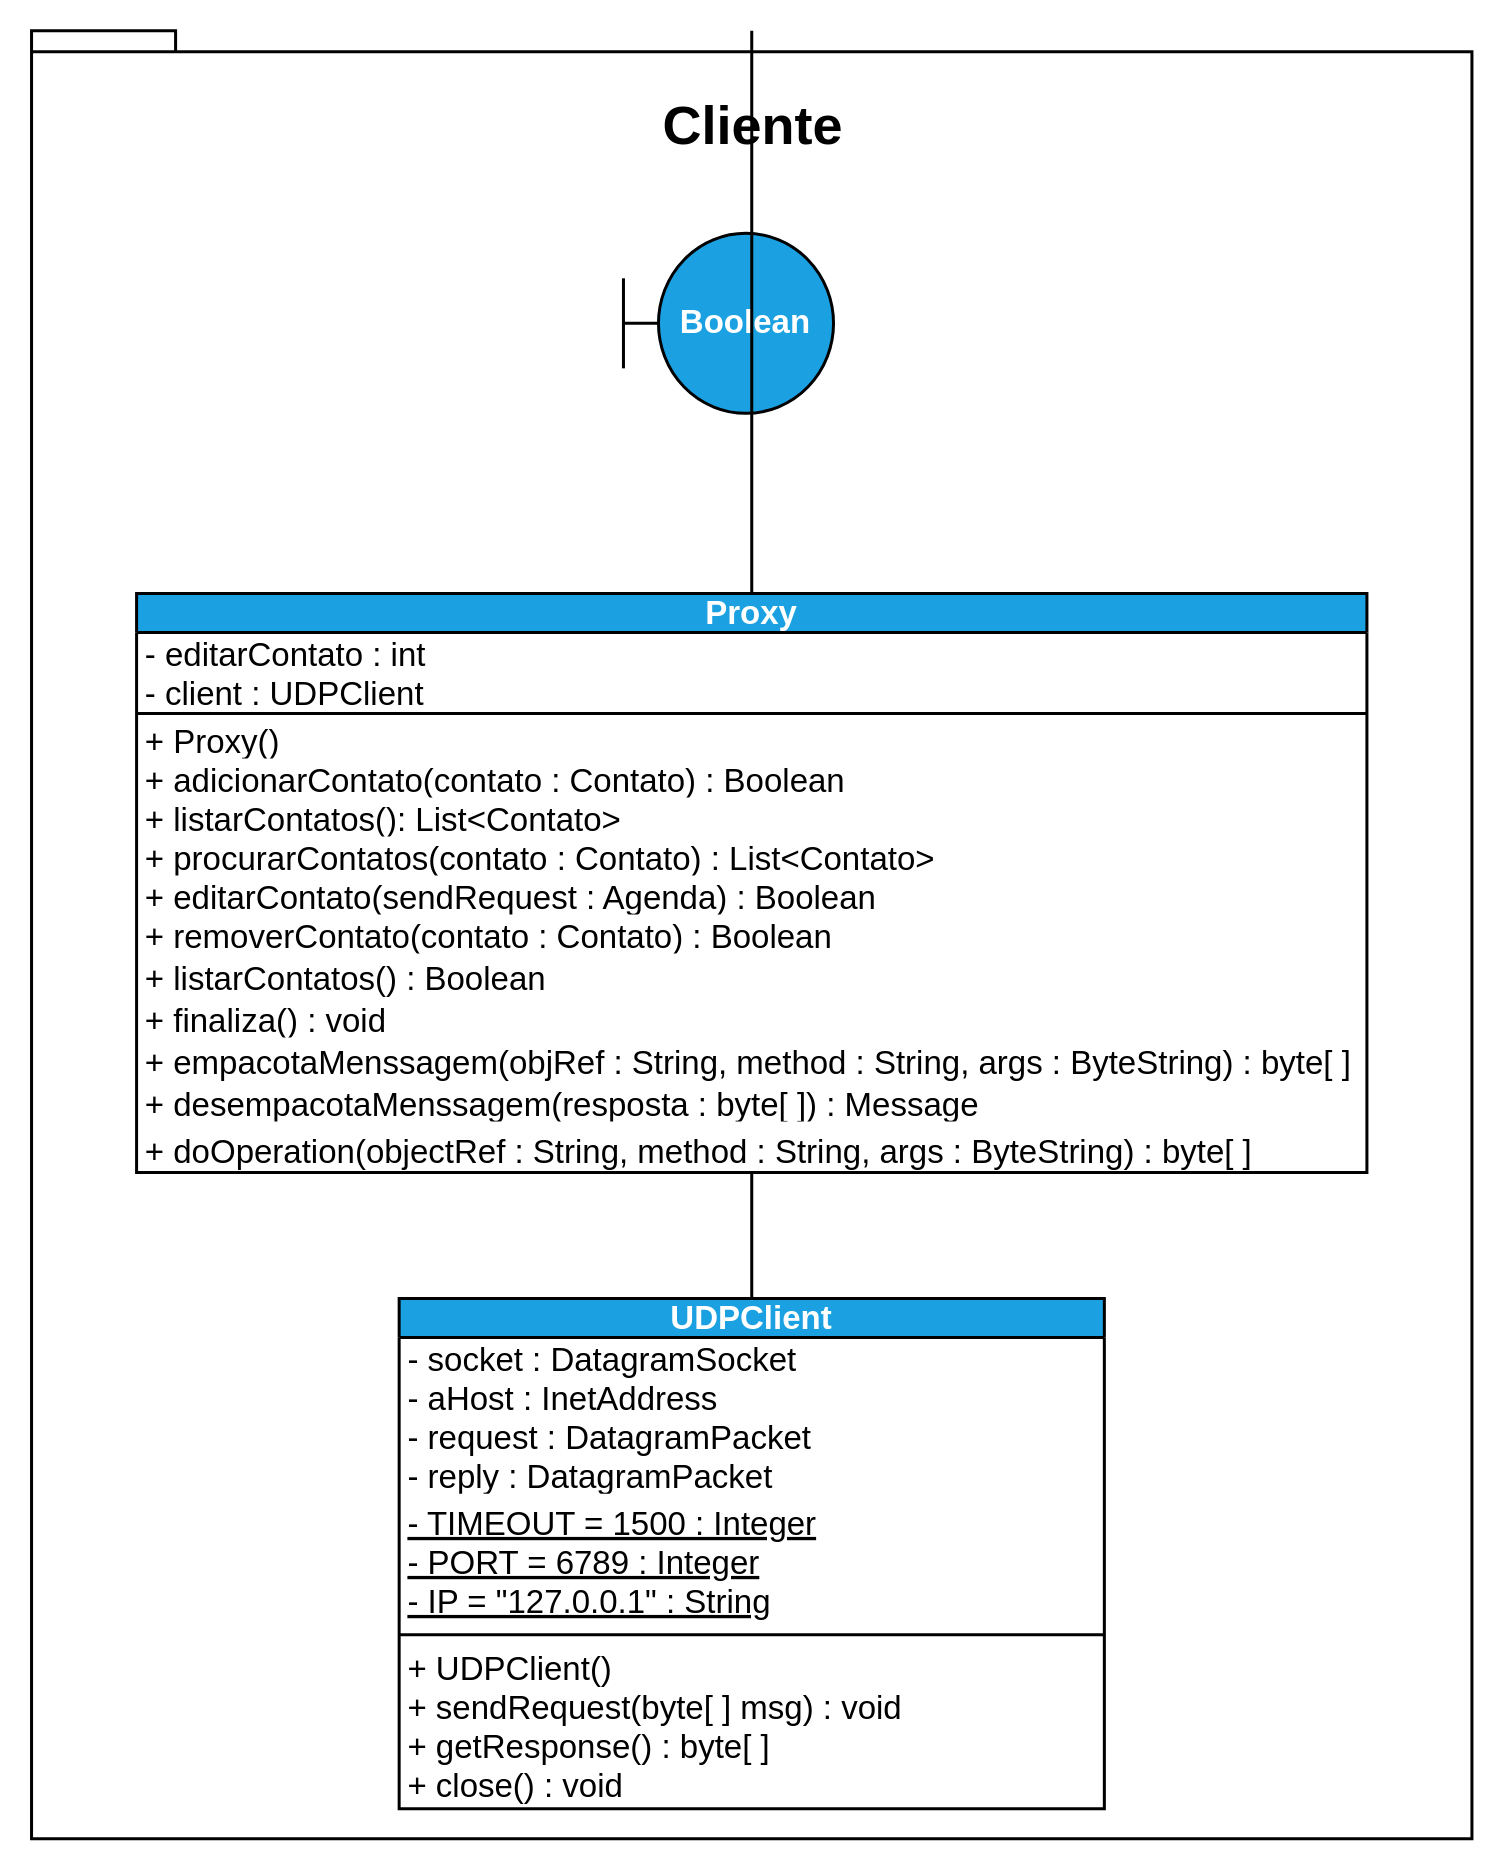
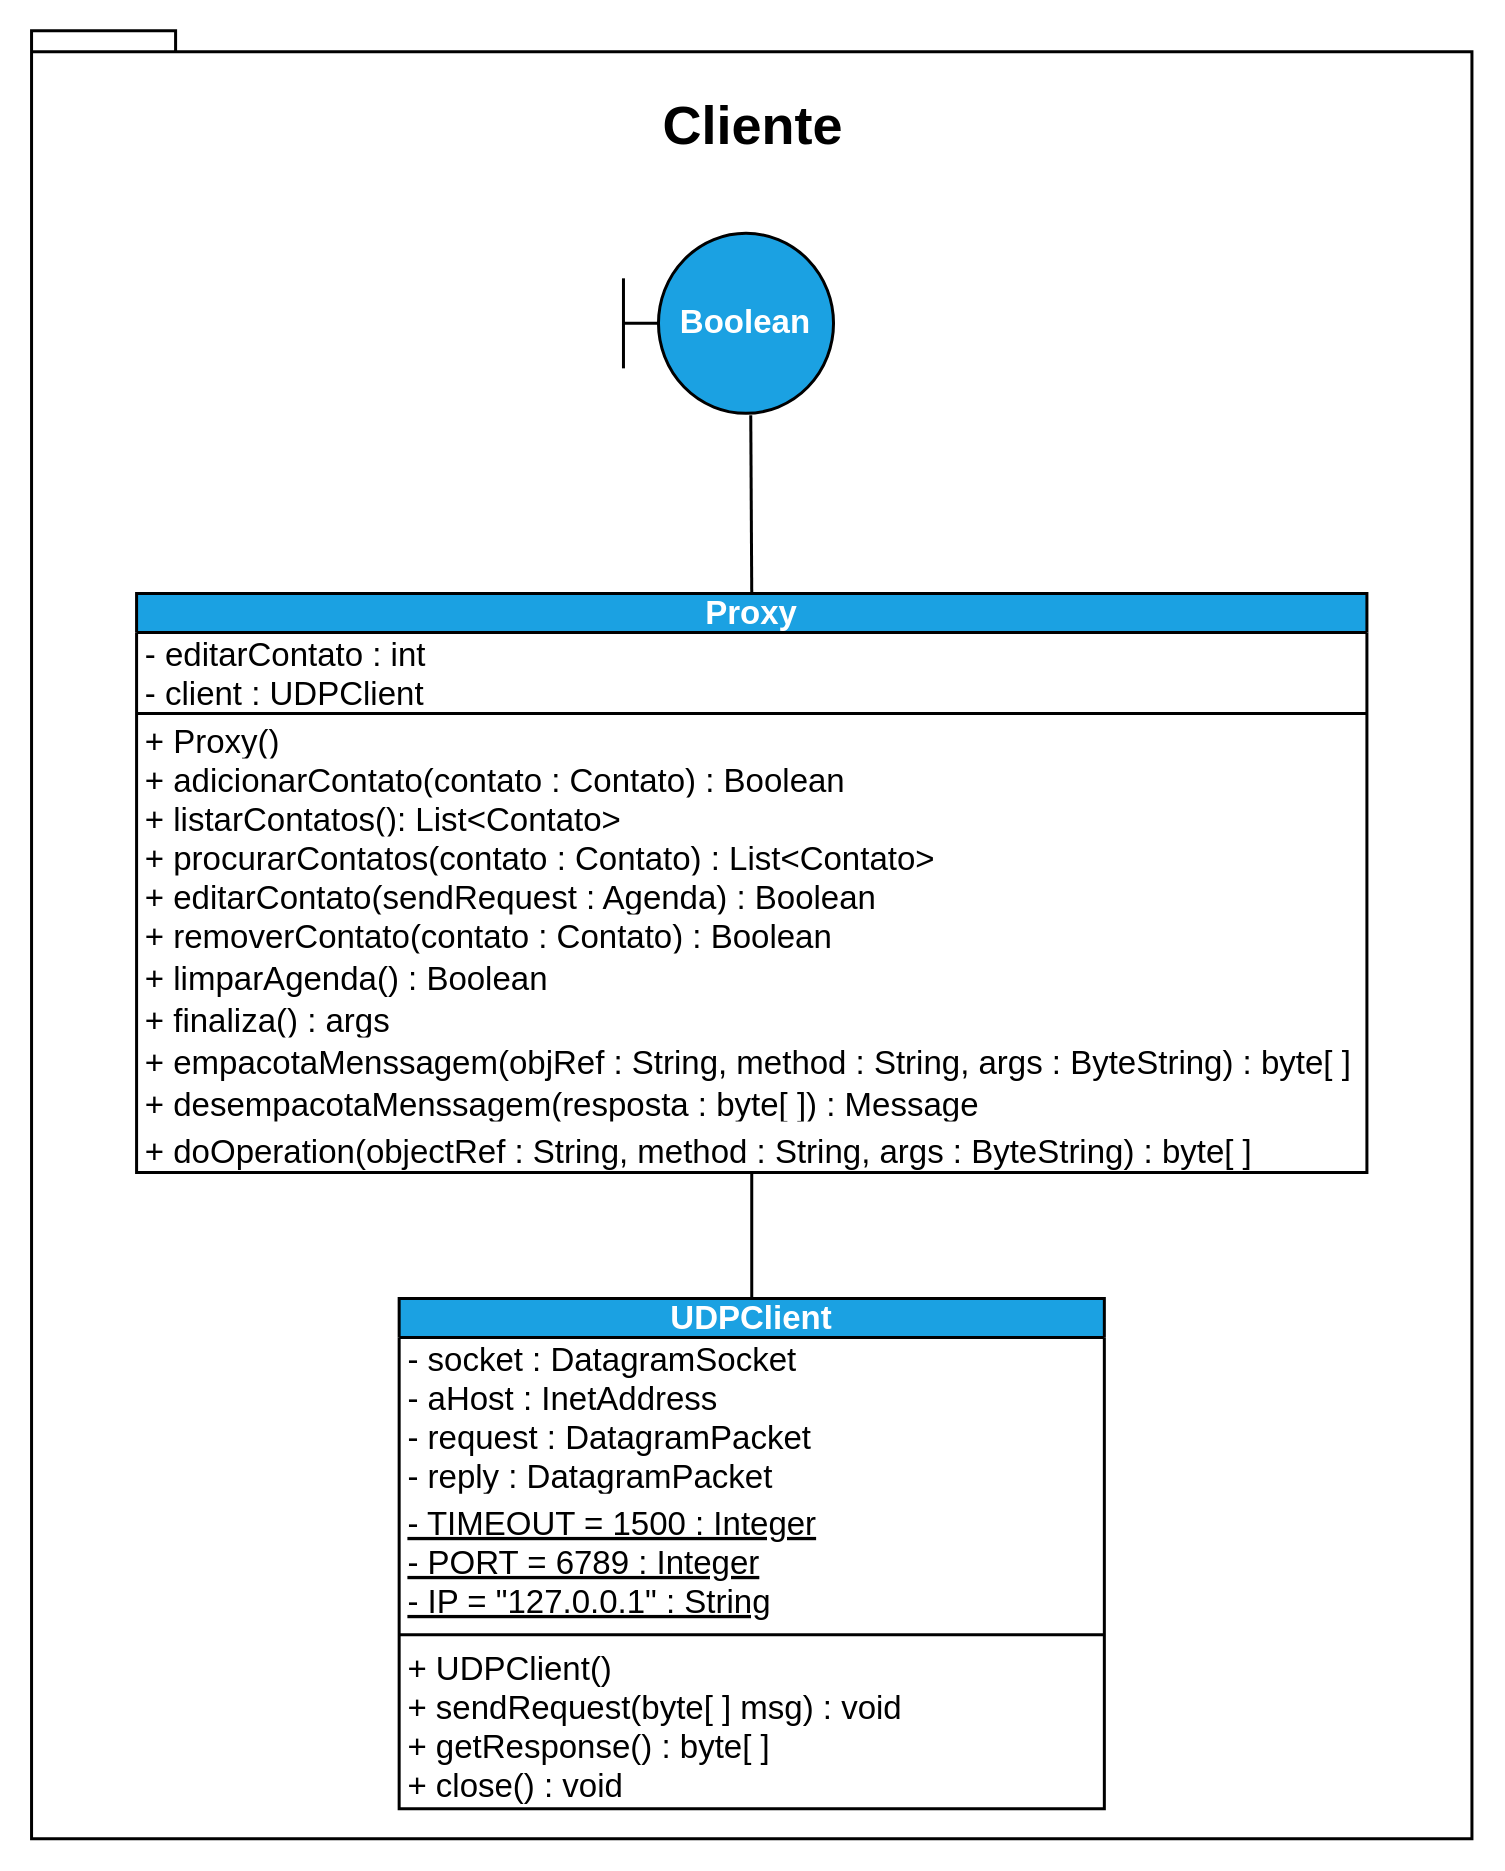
edge "Proxy" -- "Cliente": now "Proxy" -- "Boolean"
node "+ listarContatos() : Boolean": label "+ listarContatos() : Boolean" -> "+ limparAgenda() : Boolean"
node "+ finaliza() : void": label "+ finaliza() : void" -> "+ finaliza() : args"
